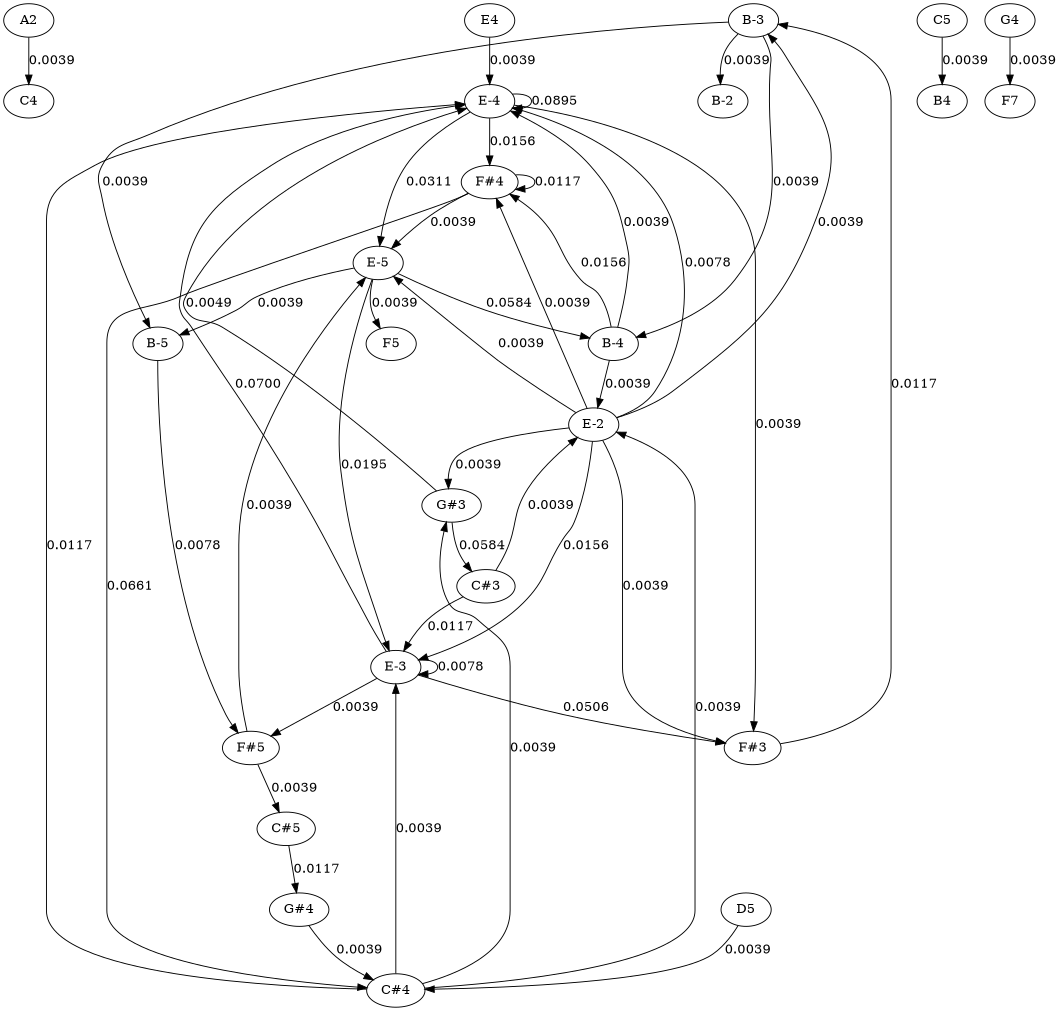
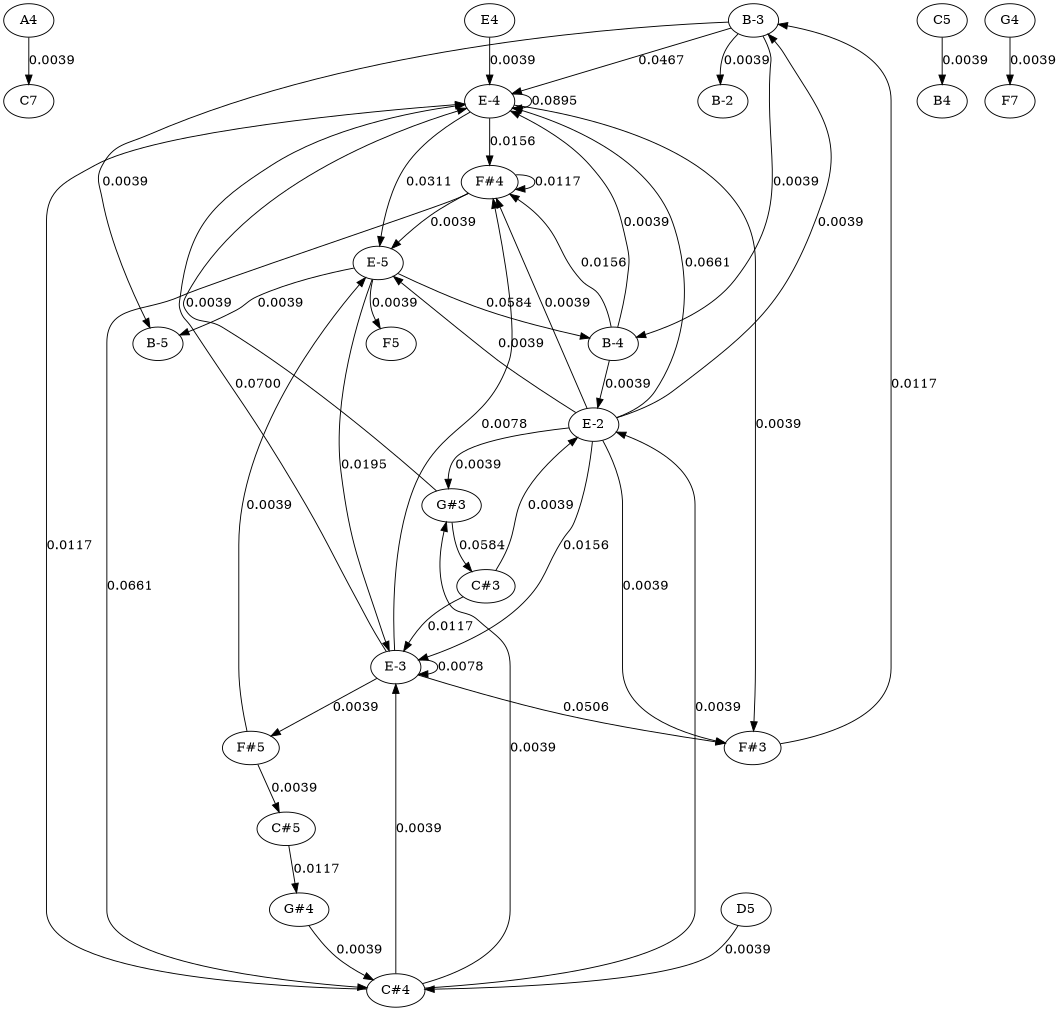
node "A2": label "A2" -> "A4"
edge "B-3" -- "E-4": added, label "0.0467"
node "C4": label "C4" -> "C7"
edge "E-4" -- "E-2": label "0.0078" -> "0.0661"
edge "E-4" -- "G#3": label "0.0049" -> "0.0039"
edge "F#4" -- "E-3": added, label "0.0078"
edge "B-5" -- "F#5": removed, label "0.0078"
